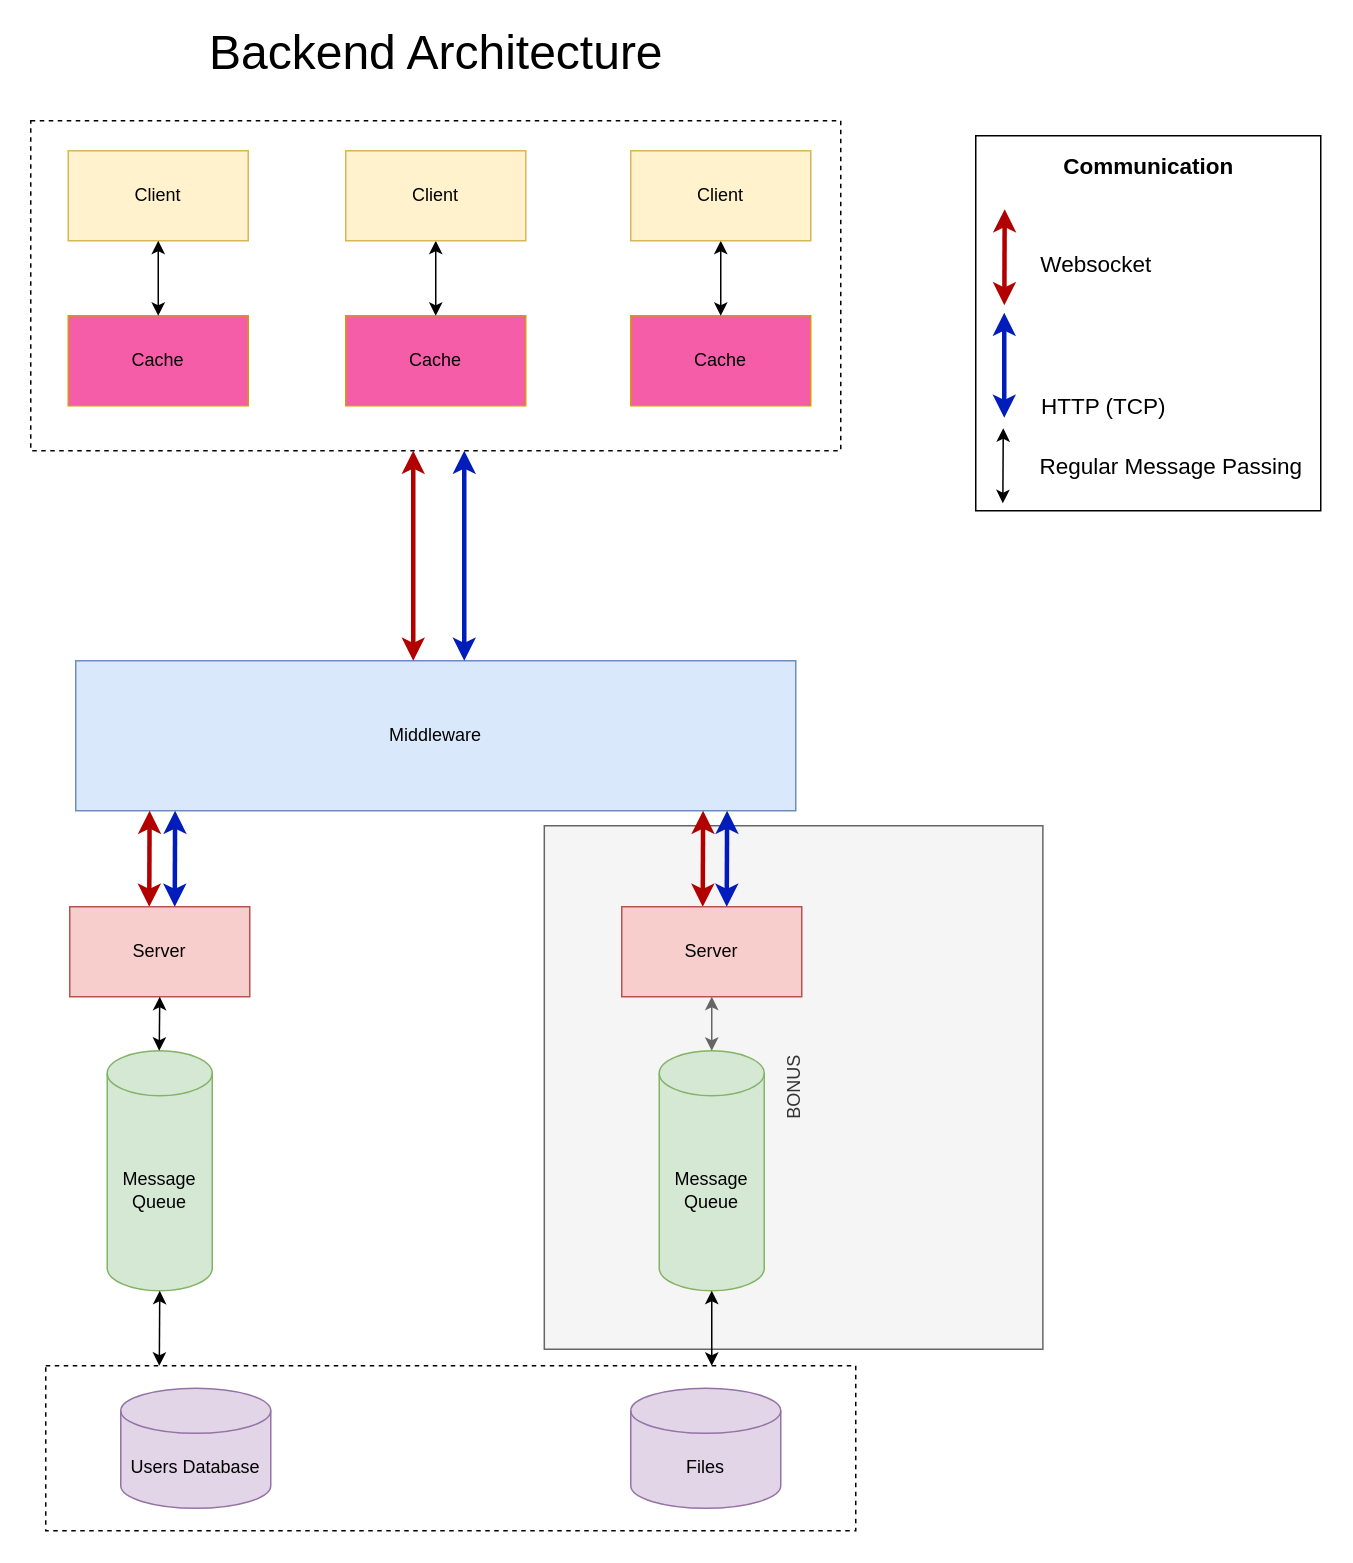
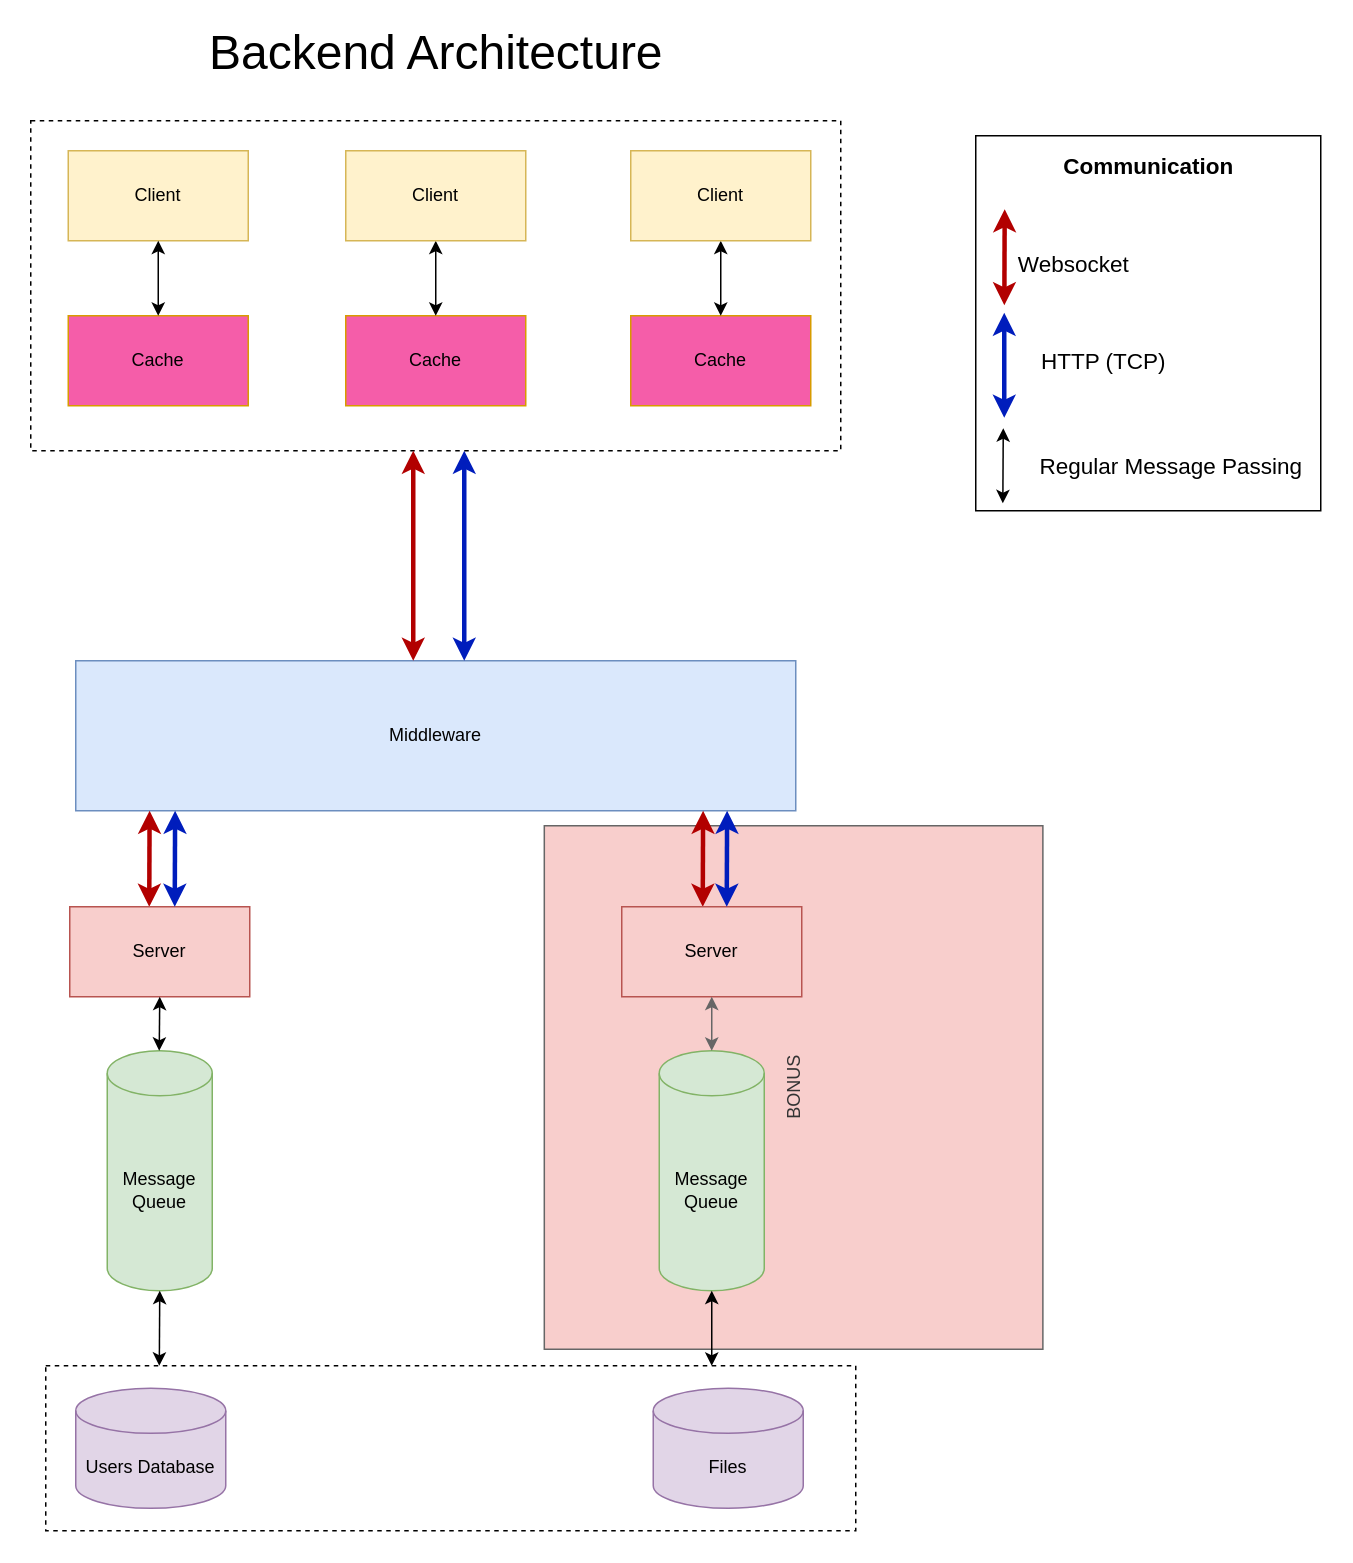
node "Websocket": moved (1096, 256) -> (1073, 256)
node "HTTP (TCP)": moved (1103, 398) -> (1103, 353)
node "BONUS": fillcolor #f5f5f5 -> #f8cecc
node "Users Database": moved (196, 1448) -> (151, 1448)
node "Files": moved (706, 1448) -> (728, 1448)
